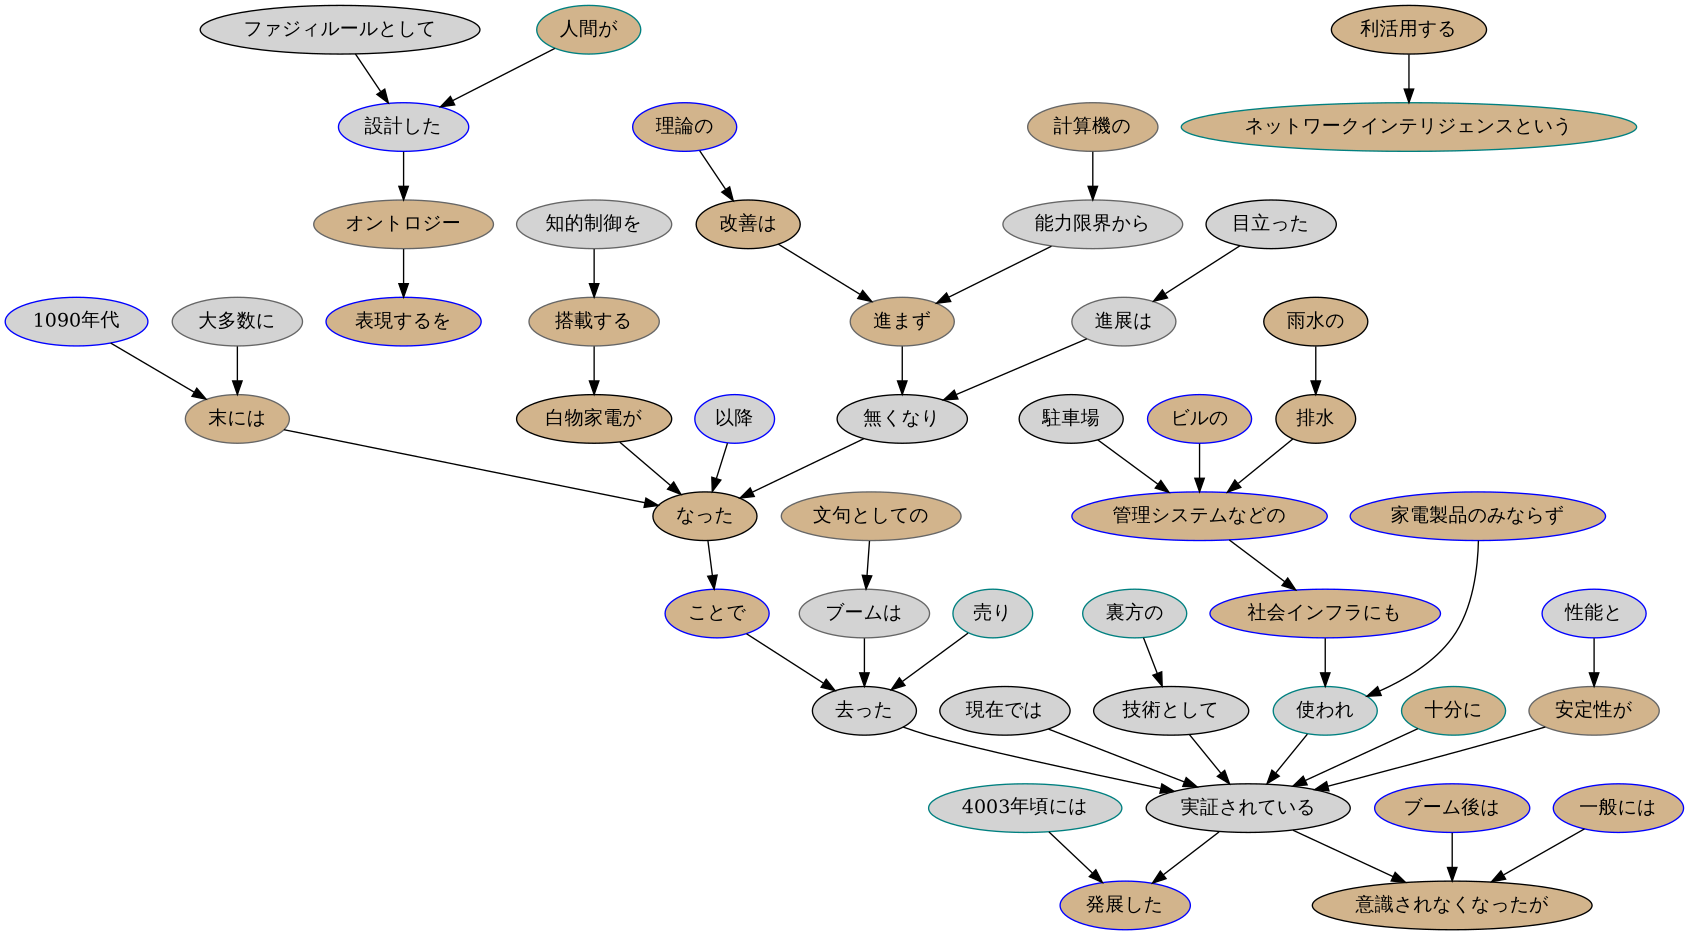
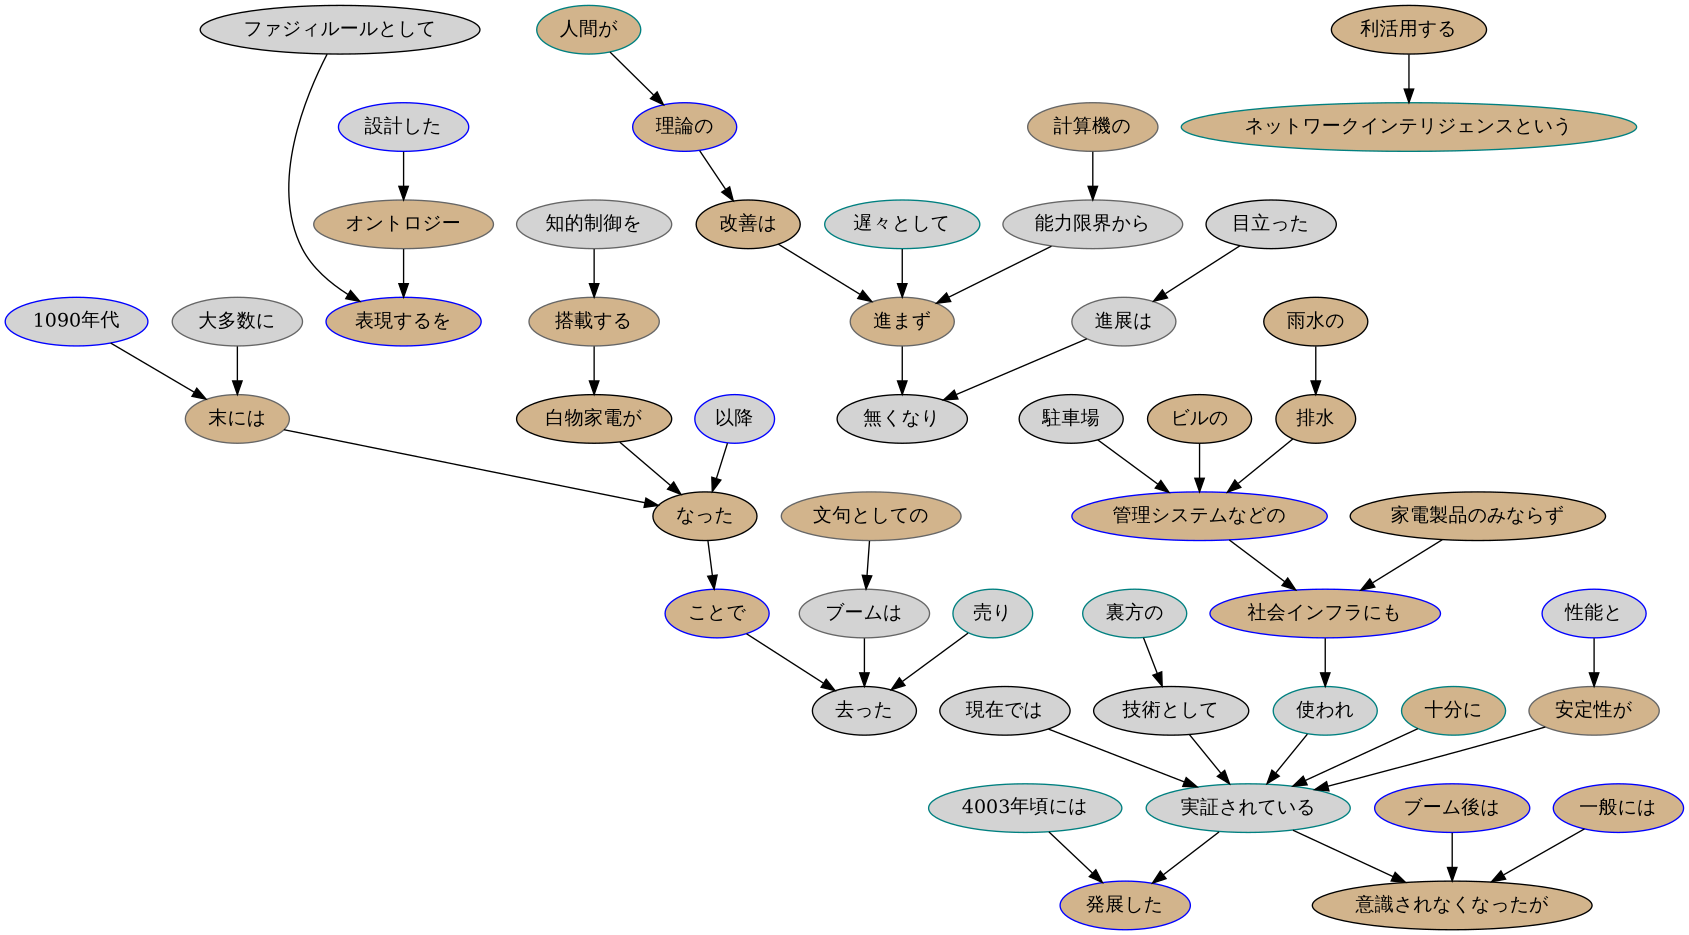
edge "ファジィルールとして" -> "設計した": now "ファジィルールとして" -> "表現するを"
edge "人間が" -> "設計した": now "人間が" -> "理論の"
node "遅々として": added
node "ビルの": color blue -> black
edge "無くなり" -> "なった": removed
node "家電製品のみならず": color blue -> black
edge "家電製品のみならず" -> "使われ": now "家電製品のみならず" -> "社会インフラにも"
edge "去った" -> "実証されている": removed
node "実証されている": color black -> teal
